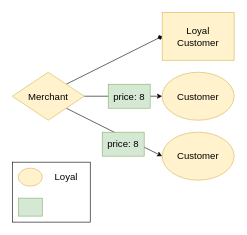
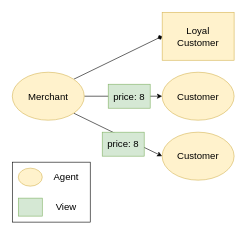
node "Merchant": shape diamond -> ellipse
node "Loyal": label "Loyal" -> "Agent"
node "View": added
